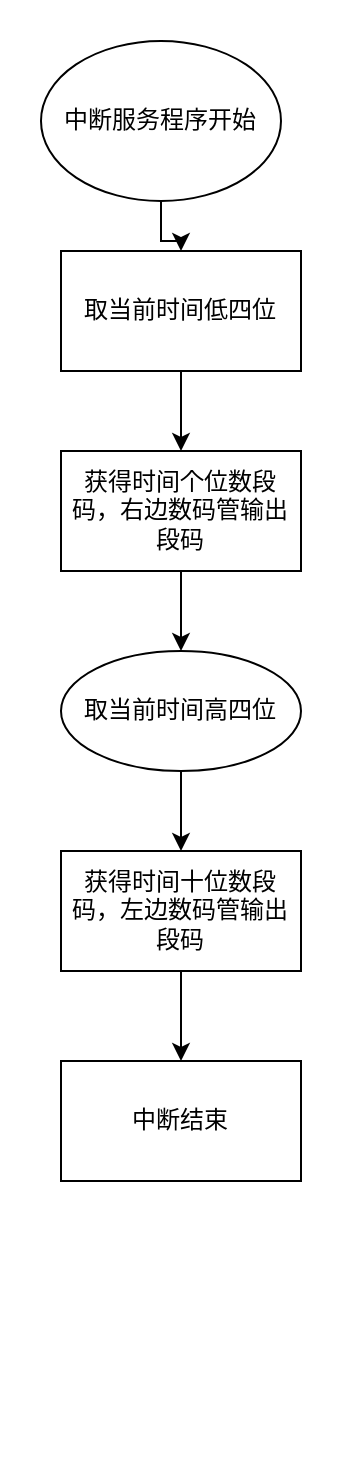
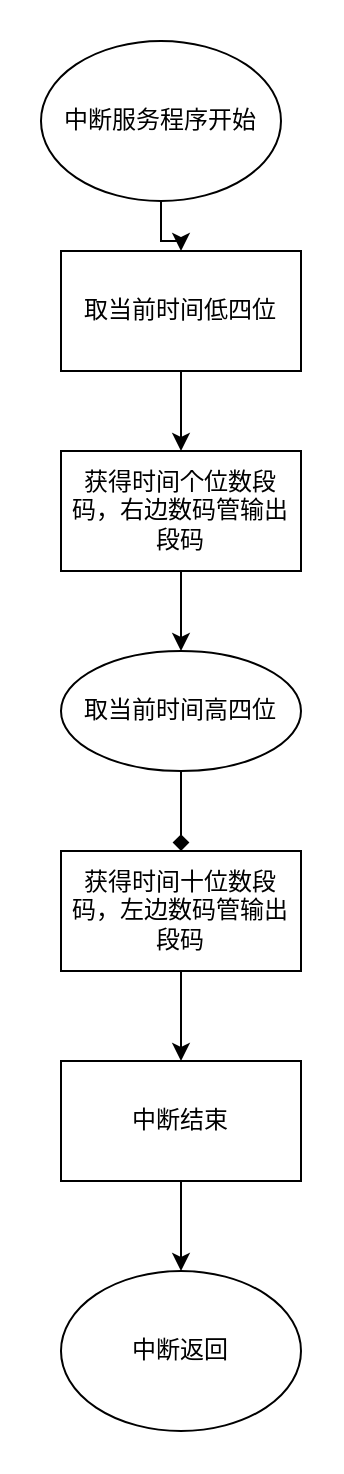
edge "取当前时间高四位" -> "获得时间十位数段码，左边数码管输出段码": arrowhead classic -> diamond
edge "中断结束" -> "中断返回": added
node "中断返回": added
